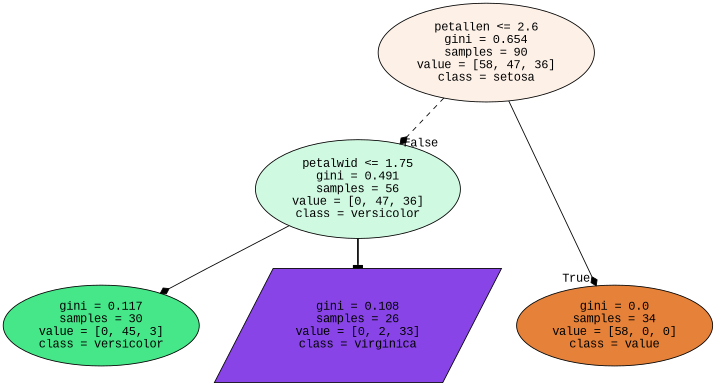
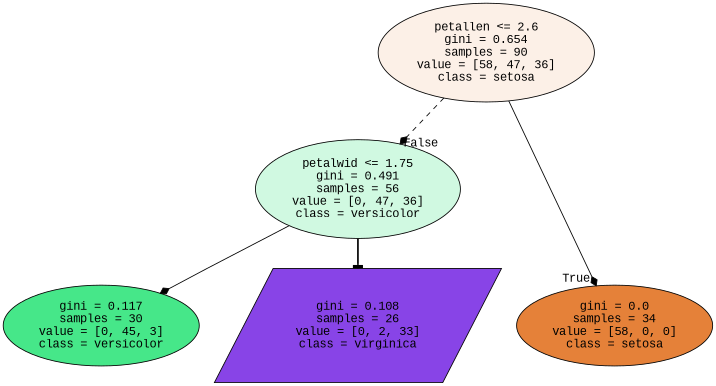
node "gini = 0.0 samples = 34 value = [58, 0, 0] class = value": label "gini = 0.0 samples = 34 value = [58, 0, 0] class = value" -> "gini = 0.0 samples = 34 value = [58, 0, 0] class = setosa"
